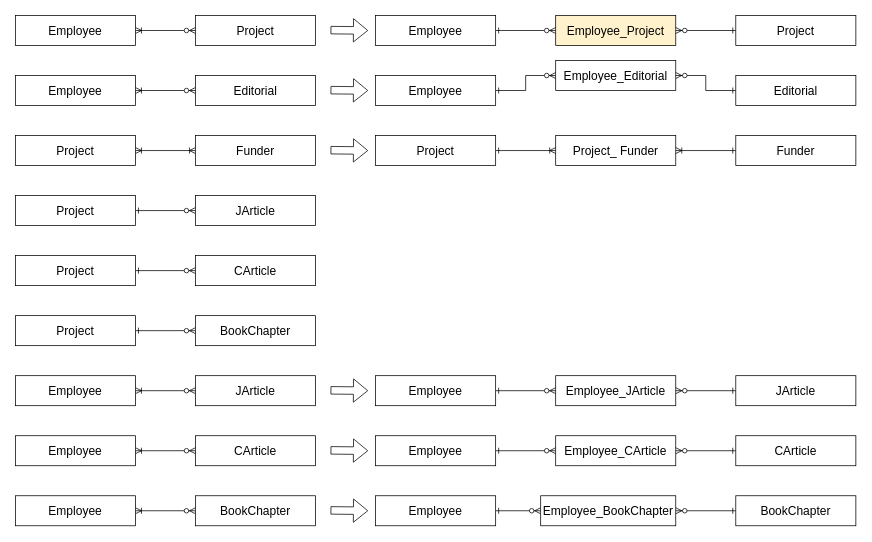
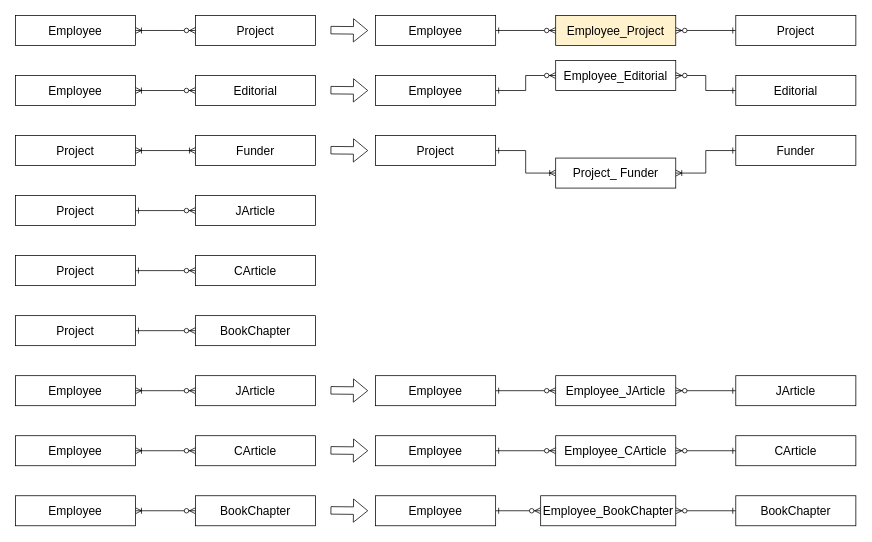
node "Project_ Funder": moved (615, 150) -> (615, 173)
